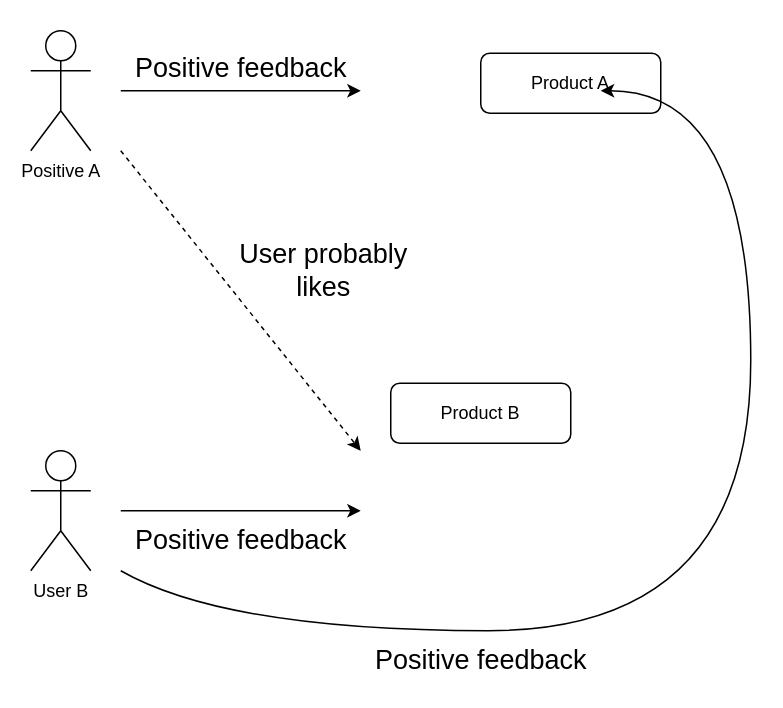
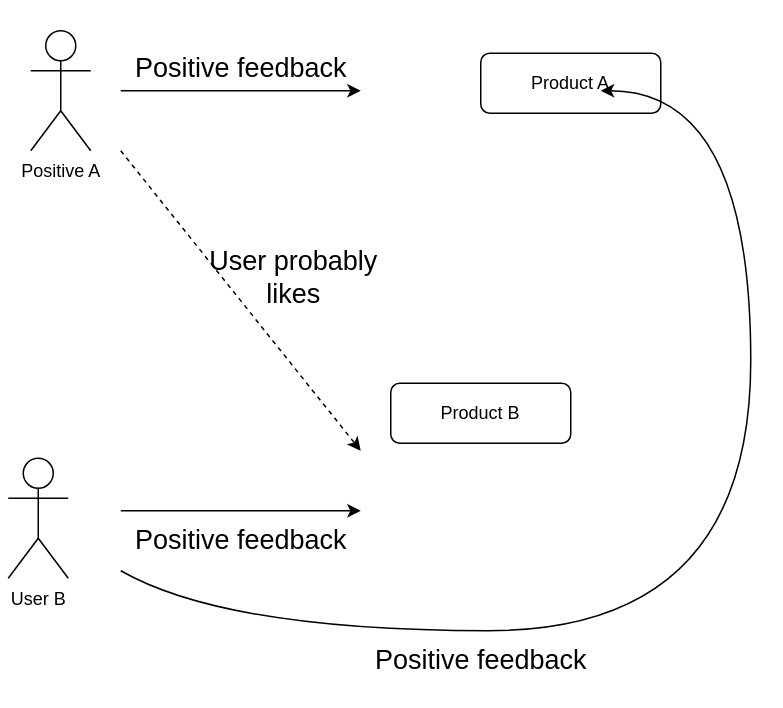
node "User probably likes": moved (323, 271) -> (293, 278)
node "User B": moved (61, 511) -> (38, 518)
